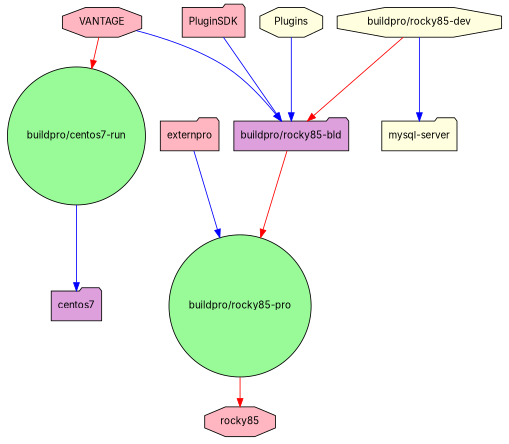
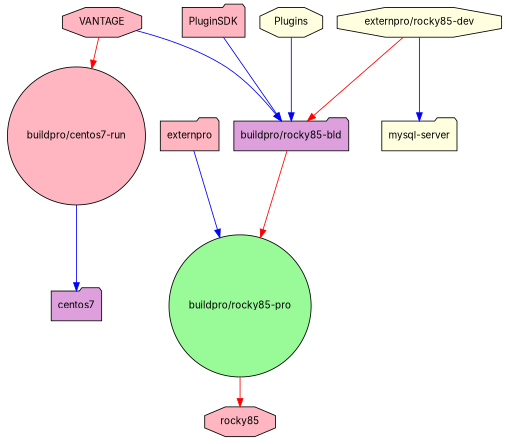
node "buildpro/rocky85-dev": label "buildpro/rocky85-dev" -> "externpro/rocky85-dev"
node "buildpro/centos7-run": fillcolor palegreen -> lightpink
